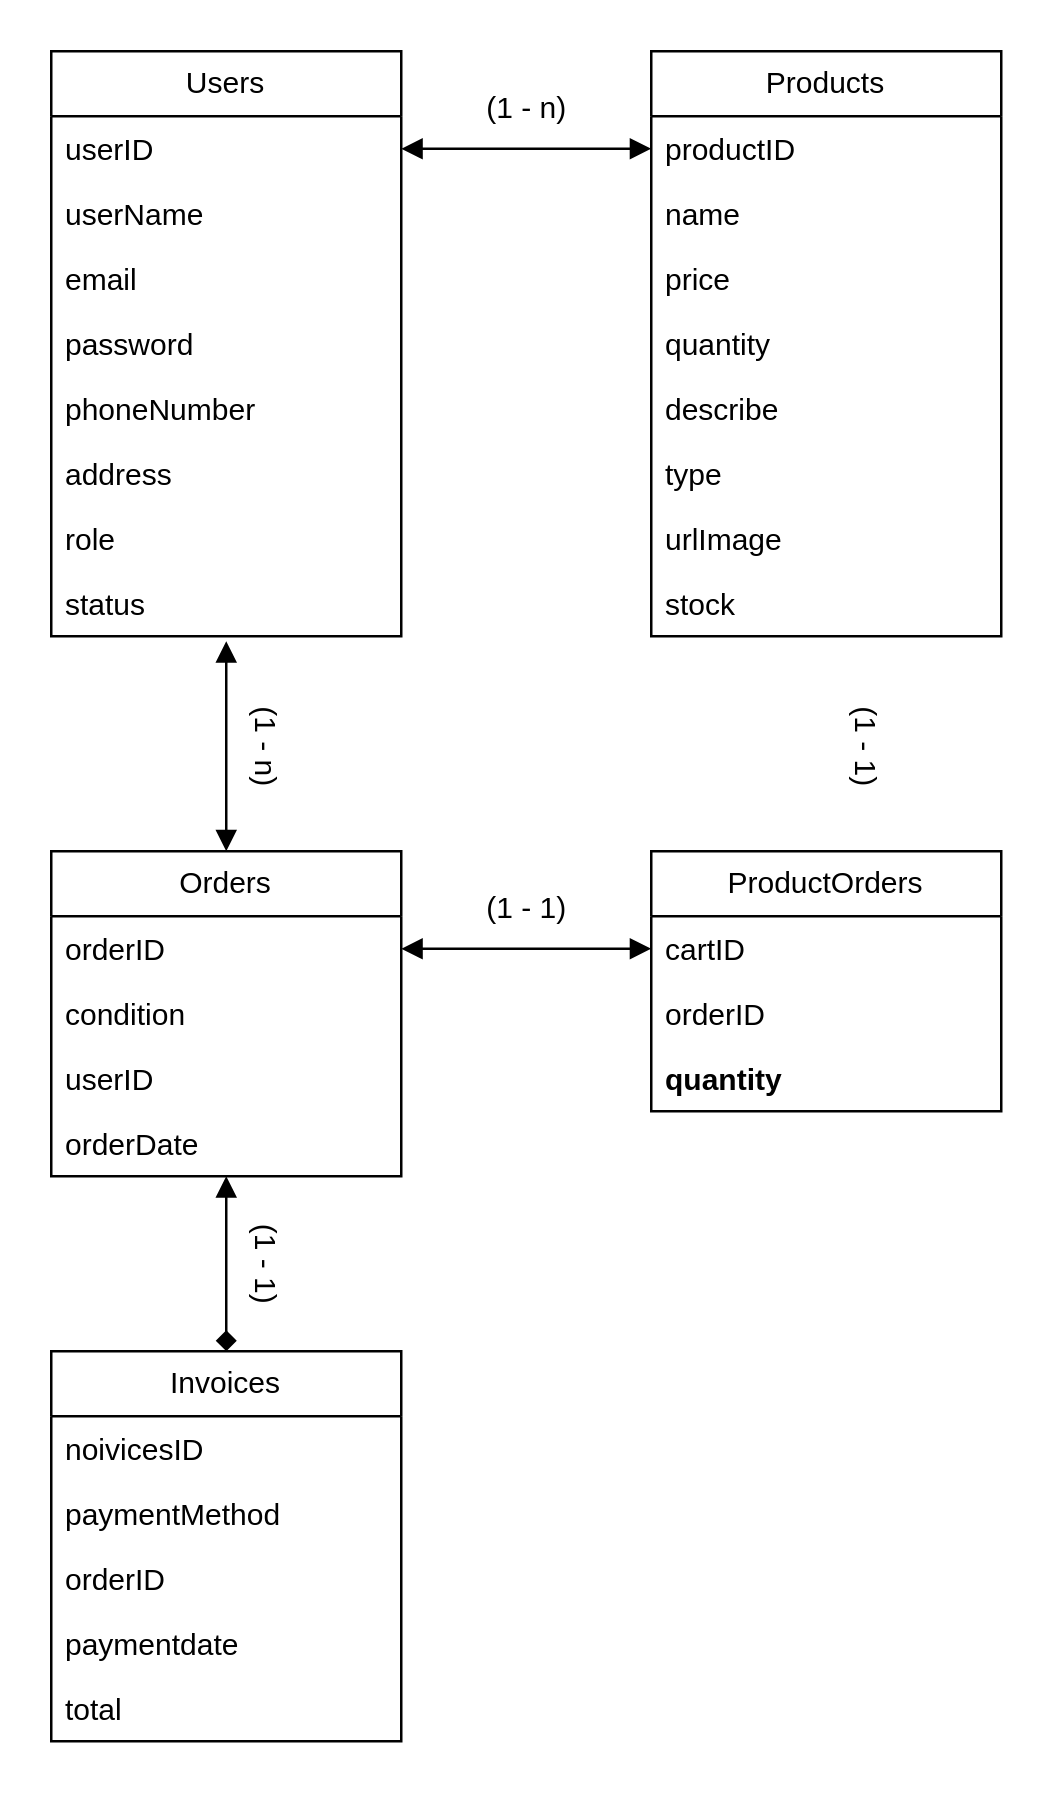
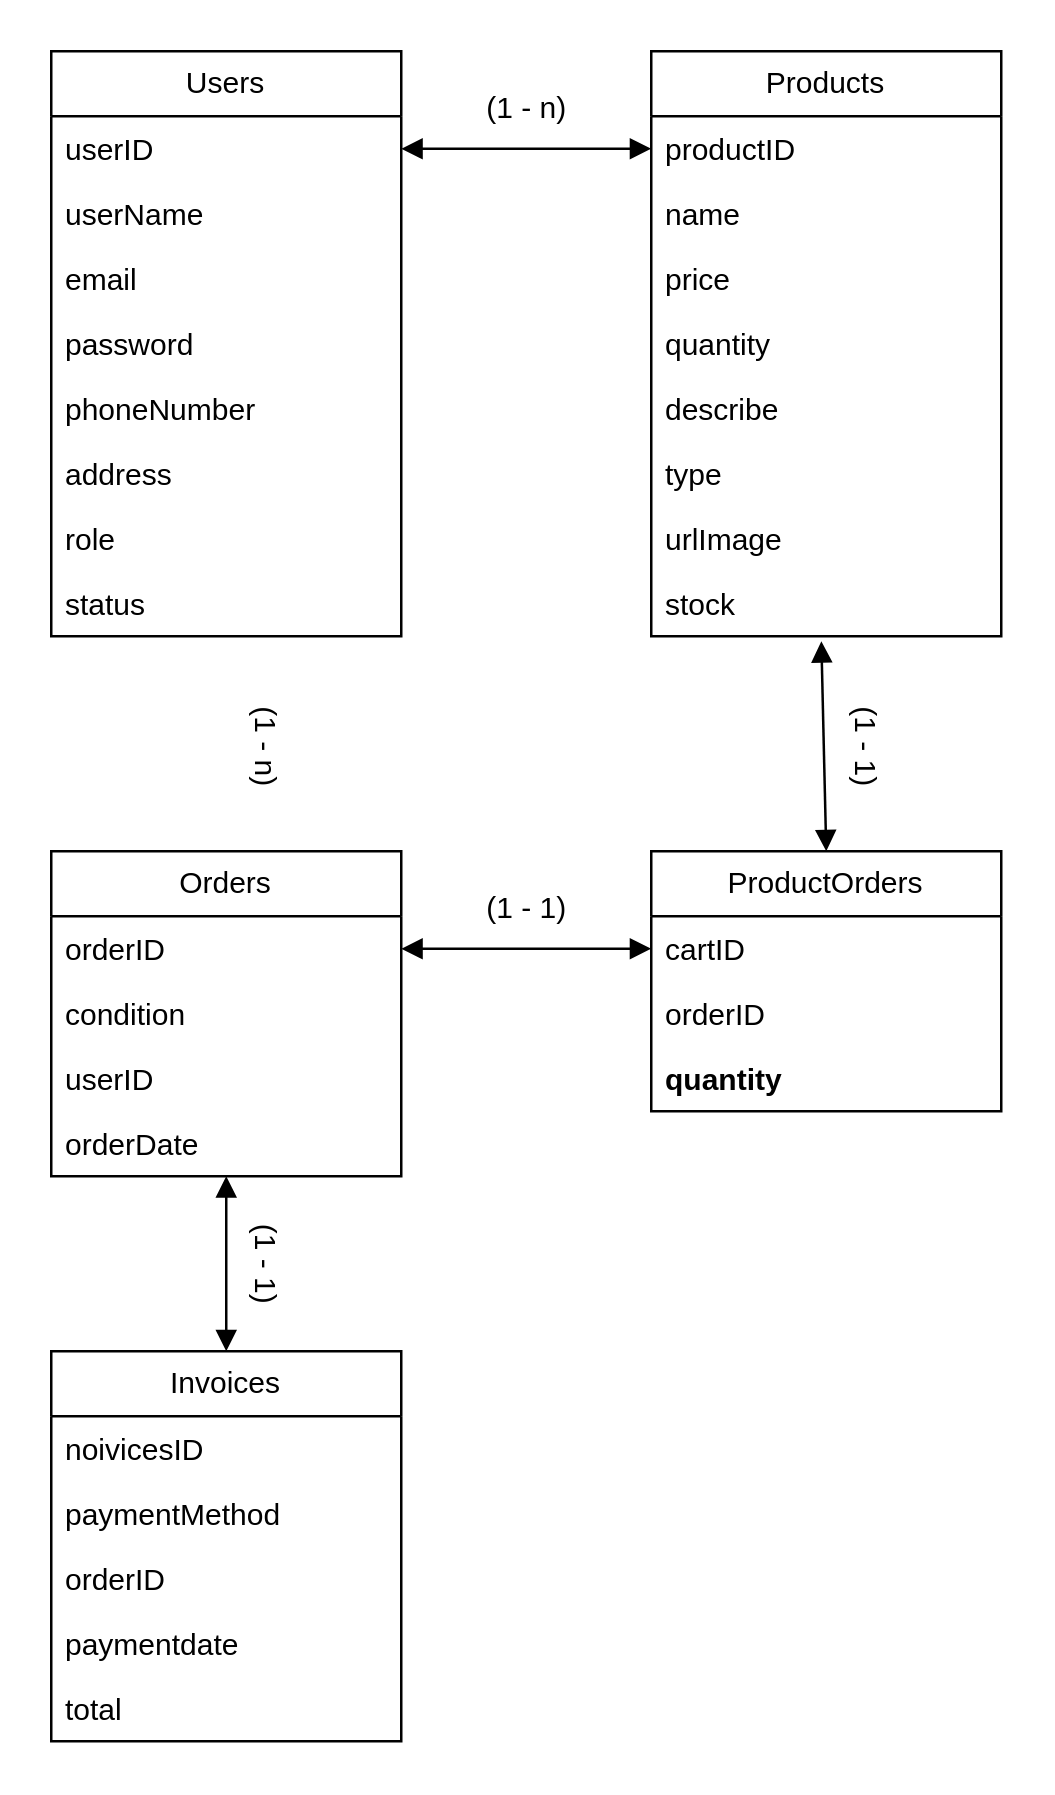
edge "status" -- "Orders": removed
edge "stock" -- "ProductOrders": added
edge "orderDate" -- "Invoices": arrowhead diamond -> block
